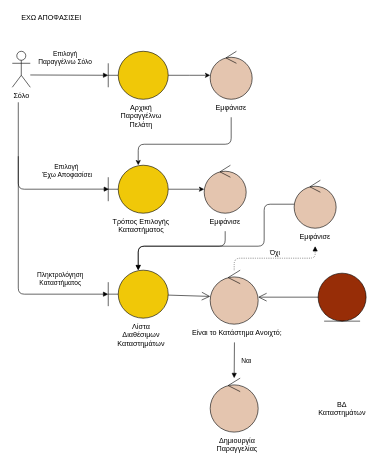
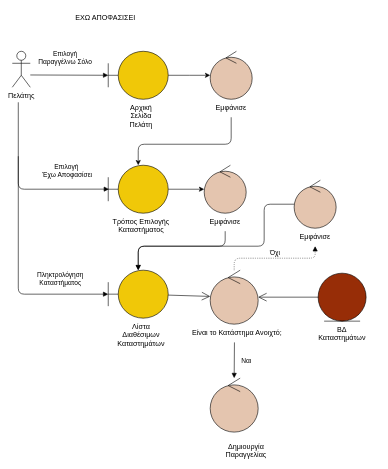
node "ΕΧΩ ΑΠΟΦΑΣΙΣΕΙ": moved (51, 18) -> (105, 18)
node "Σόλο": label "Σόλο" -> "Πελάτης"
node "ΑρχικήΠαραγγέλνωΠελάτη": label "ΑρχικήΠαραγγέλνωΠελάτη" -> "ΑρχικήΣελίδαΠελάτη"
node "ΒΔΚαταστημάτων": moved (342, 408) -> (342, 333)
node "ΔημιουργίαΠαραγγελίας": moved (237, 444) -> (246, 450)
